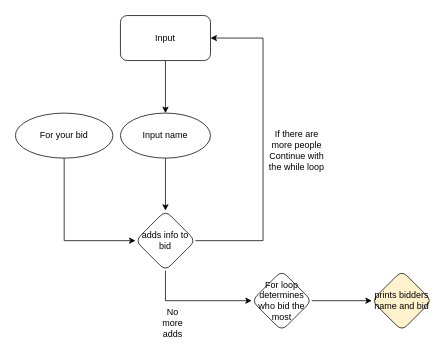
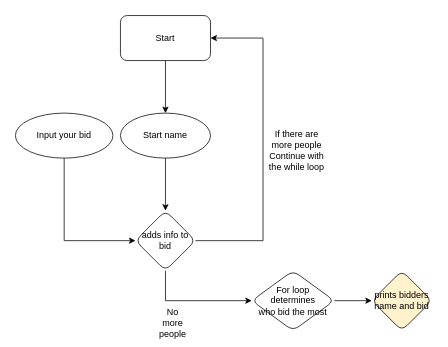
node "Input": label "Input" -> "Start"
node "For your bid": label "For your bid" -> "Input your bid"
node "Input name": label "Input name" -> "Start name"
node "For loop determines who bid the most": size 60x60 -> 83x60
node "No more adds": label "No more adds" -> "No more people"
